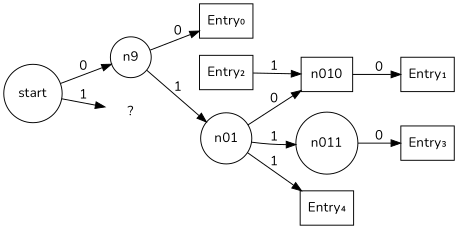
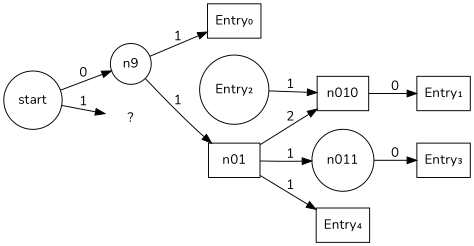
edge "n9" -> "Entry₀": label "0" -> "1"
node "Entry₂": shape box -> circle
edge "n01" -> "n010": label "0" -> "2"
node "n01": shape circle -> box
